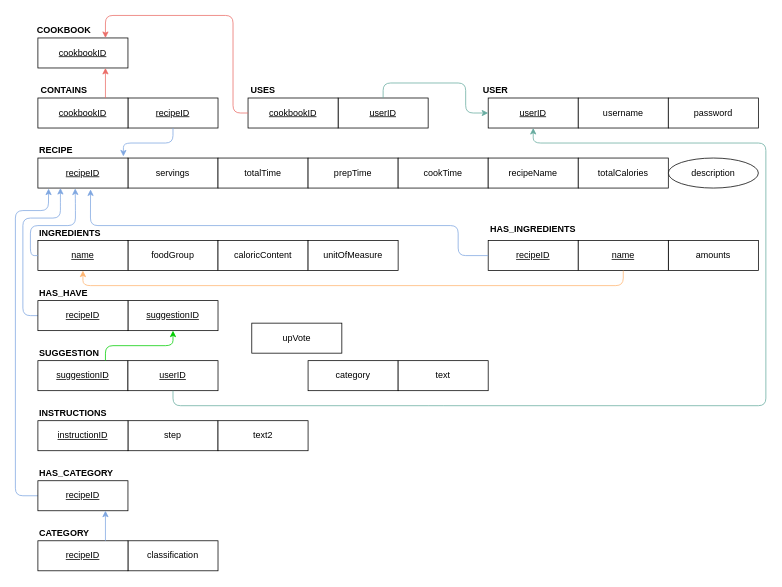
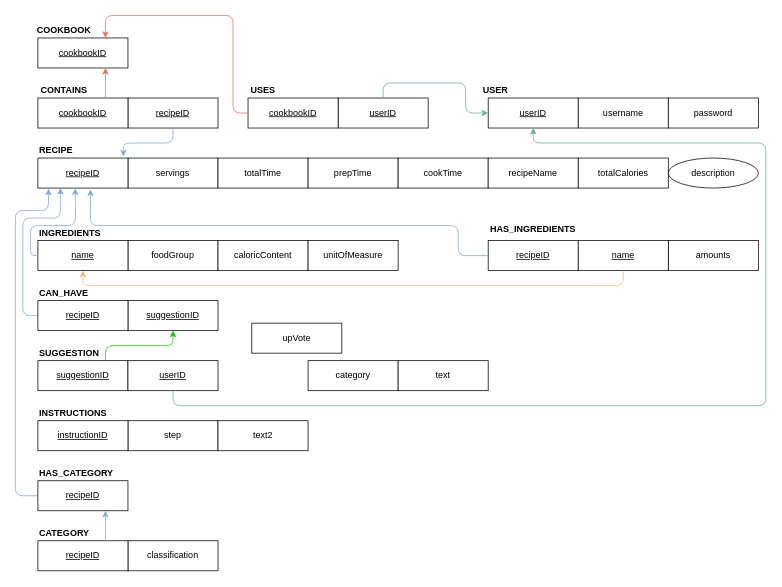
node "HAS_HAVE": label "HAS_HAVE" -> "CAN_HAVE"
